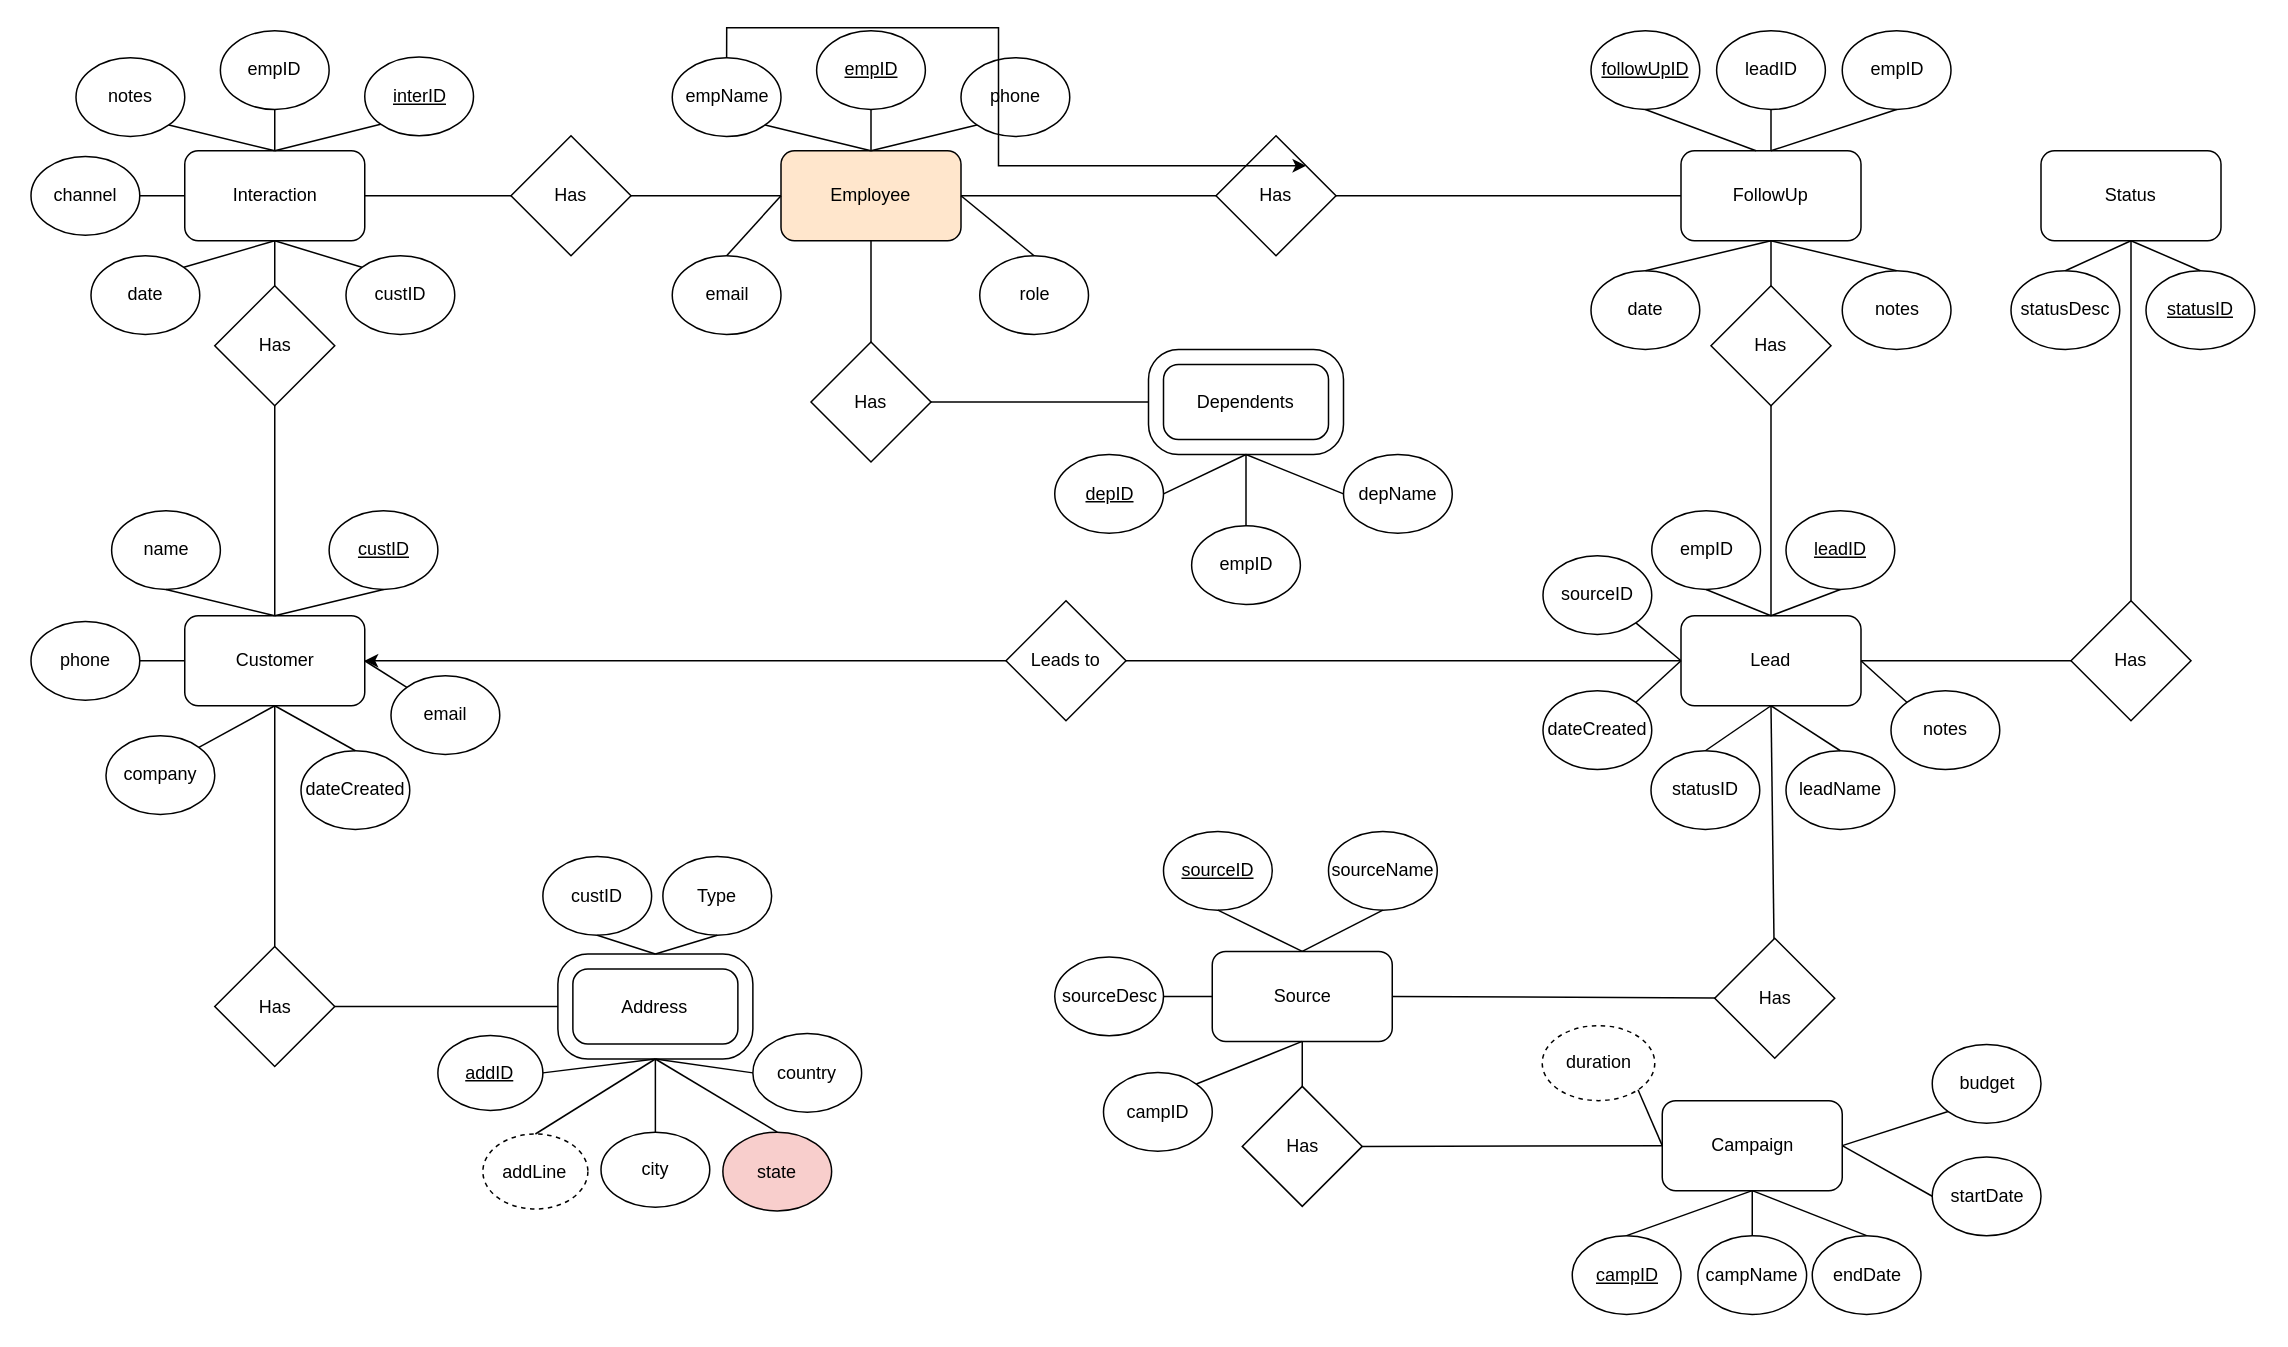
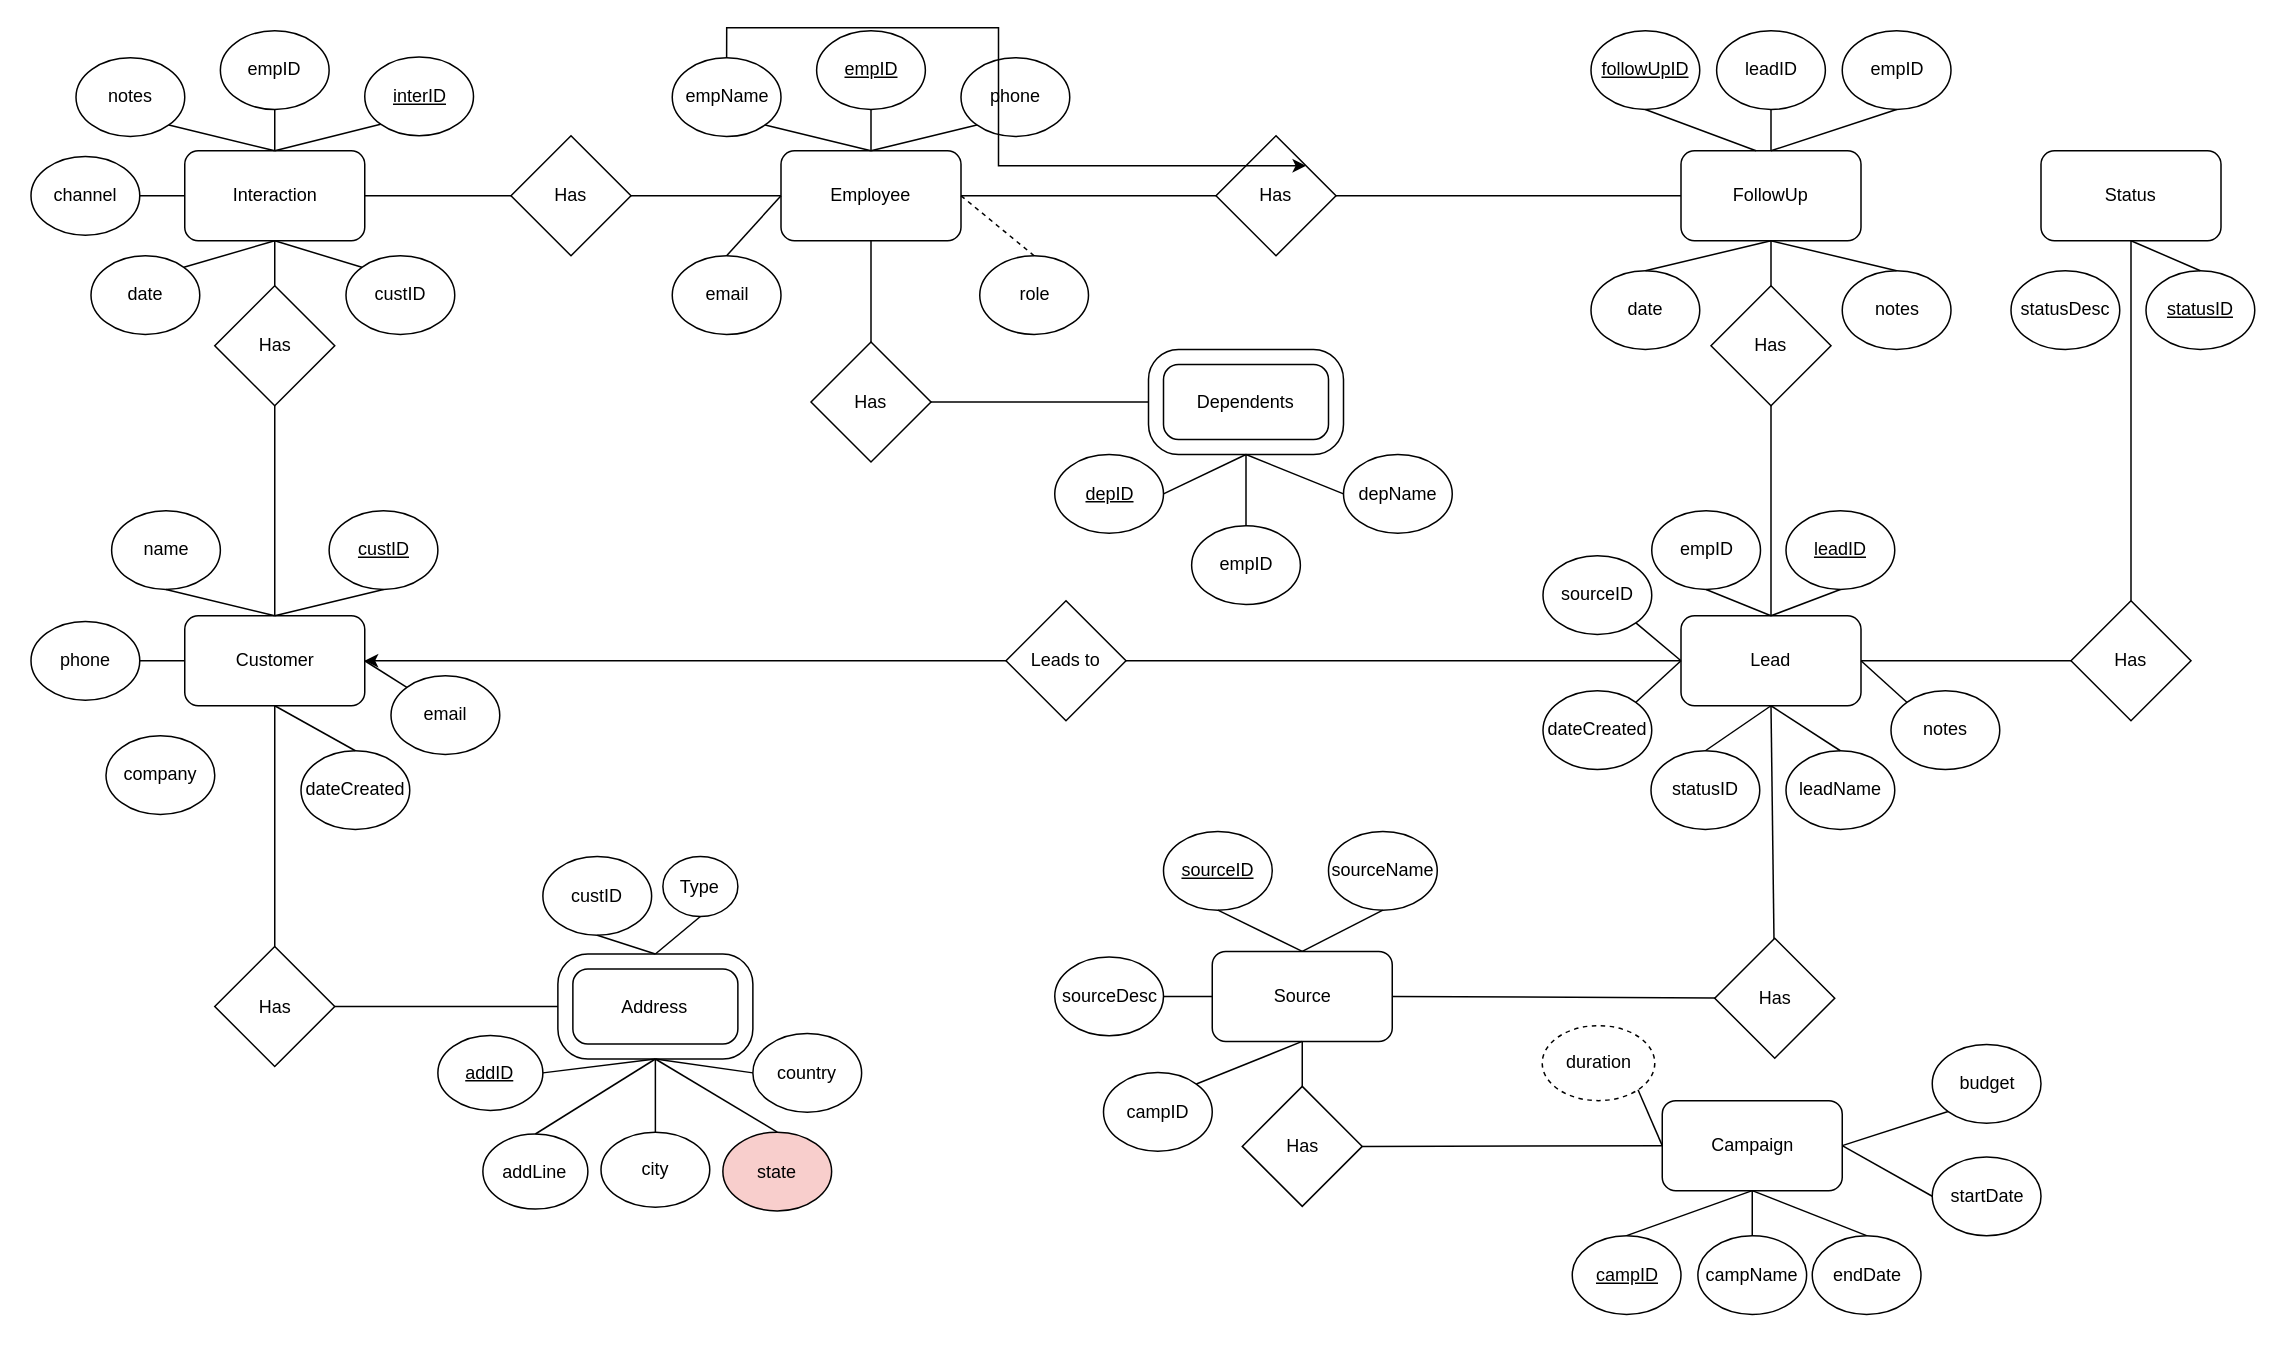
node "Employee": fillcolor #ffe6cc -> #ffffff
edge "Employee" -- "role": style solid -> dashed
edge "Status" -- "statusDesc": removed
edge "Customer" -- "company": removed
node "Type": size 109x79 -> 75x60
node "addLine": style dashed -> solid
